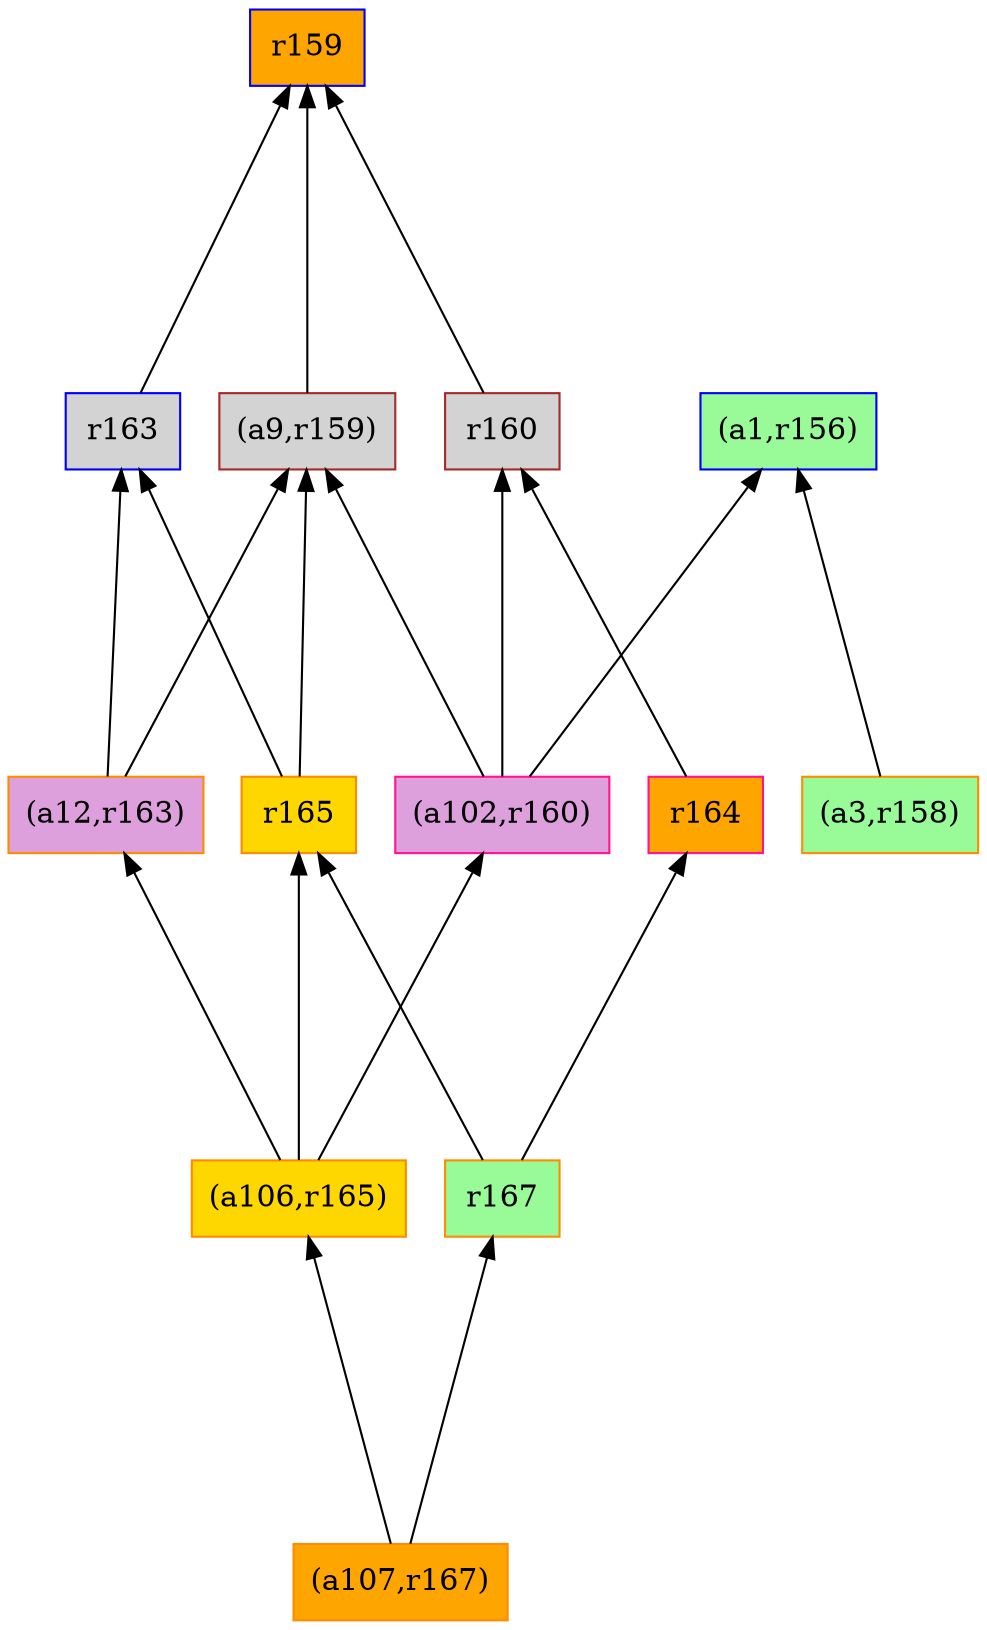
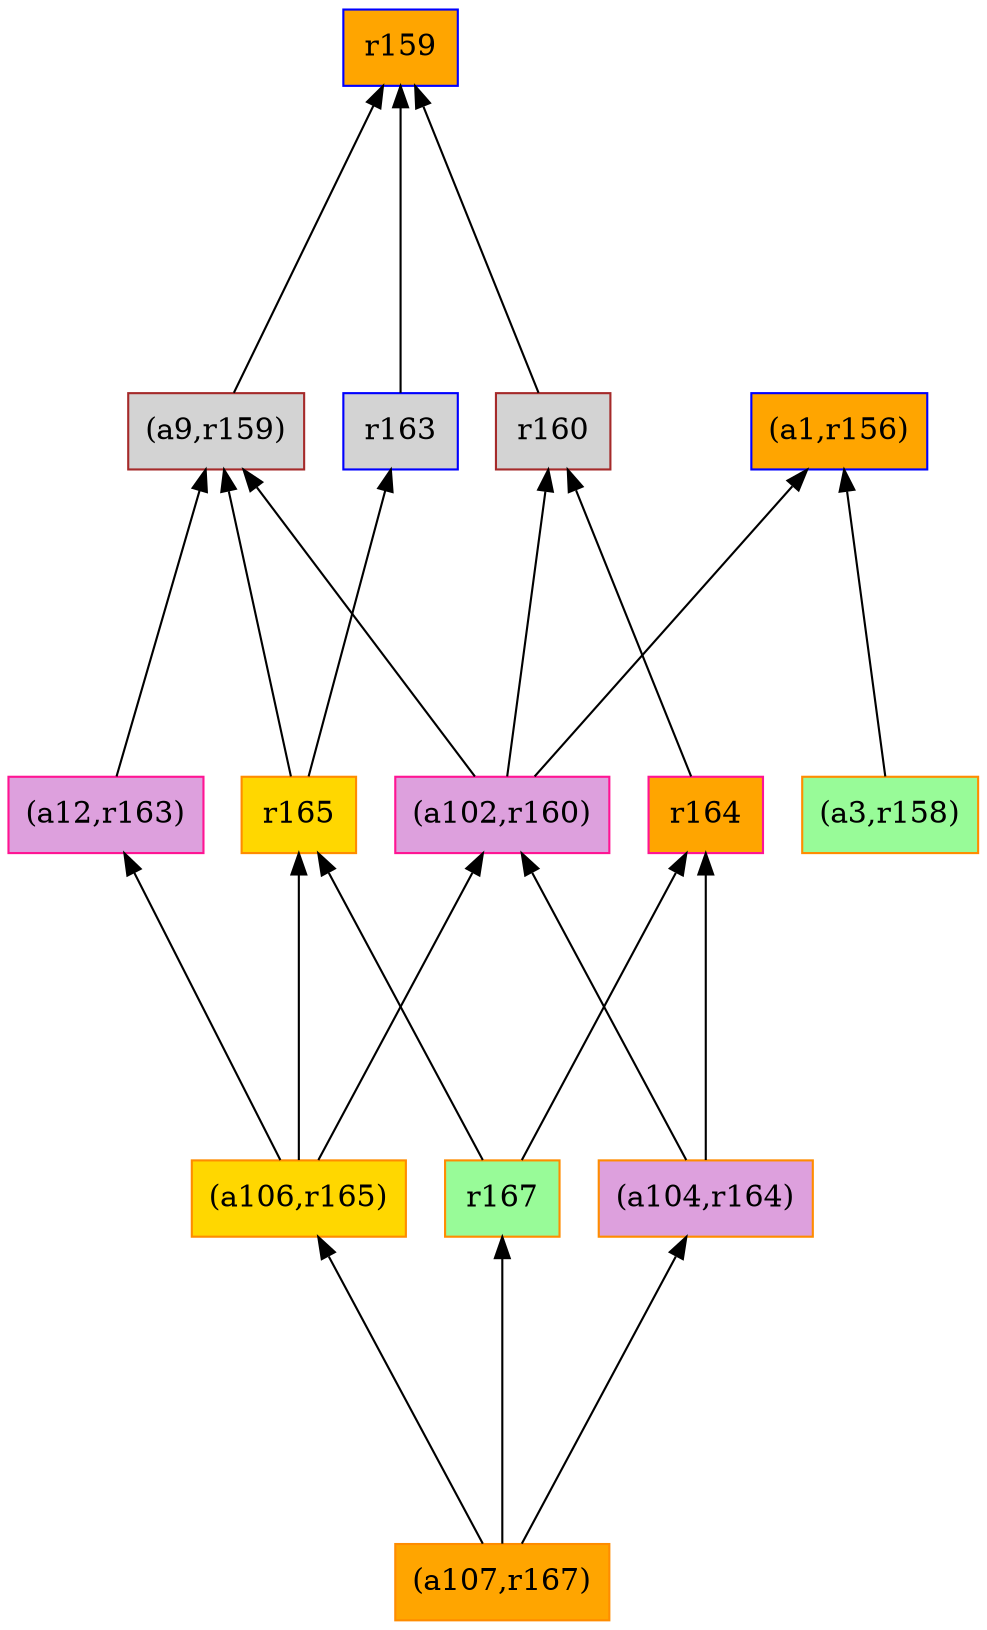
node "(a1,r156)": fillcolor palegreen -> orange
edge "(a12,r163)" -> "r163": removed
node "(a12,r163)": color darkorange -> deeppink
node "(a104,r164)": added
